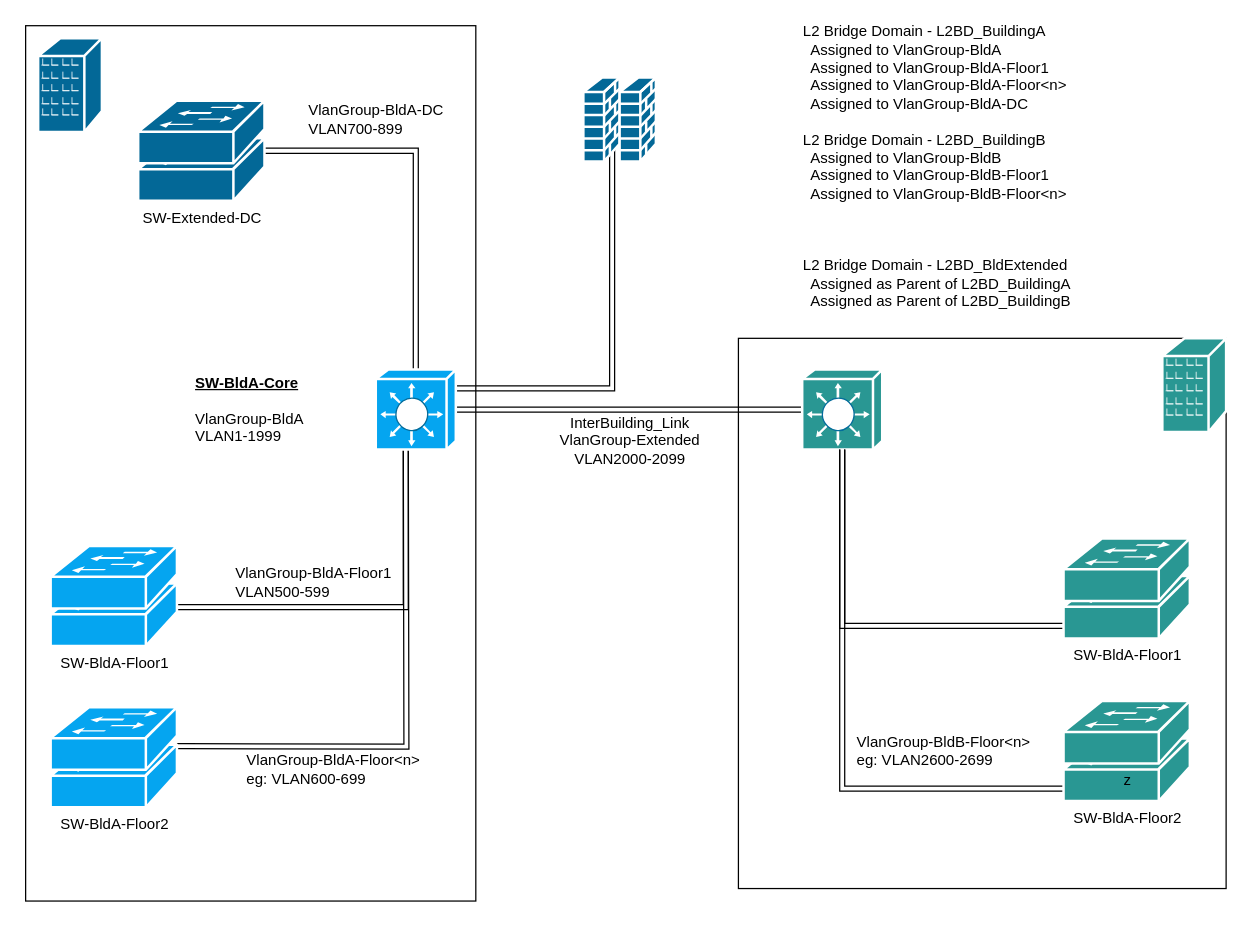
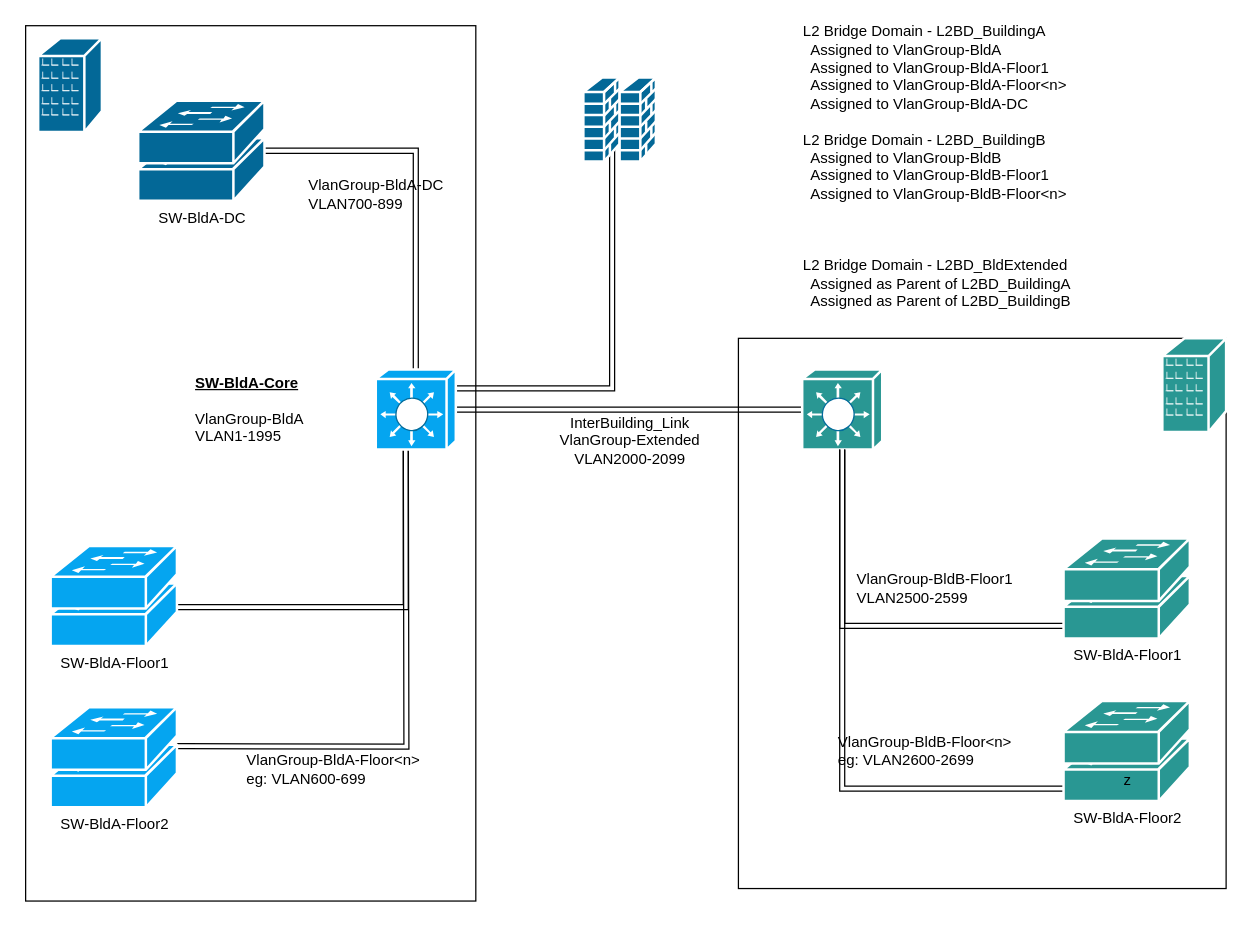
node "VlanGroup-BldA-DC VLAN700-899": moved (376, 119) -> (376, 194)
node "SW-Extended-DC": label "SW-Extended-DC" -> "SW-BldA-DC"
node "SW-BldA-Core VlanGroup-BldA VLAN1-1999": label "SW-BldA-Core VlanGroup-BldA VLAN1-1999" -> "SW-BldA-Core VlanGroup-BldA VLAN1-1995"
node "VlanGroup-BldA-Floor1 VLAN500-599": removed
node "VlanGroup-BldB-Floor1 VLAN2500-2599": added
node "VlanGroup-BldB-Floor<n> eg: VLAN2600-2699": moved (954, 751) -> (936, 751)
